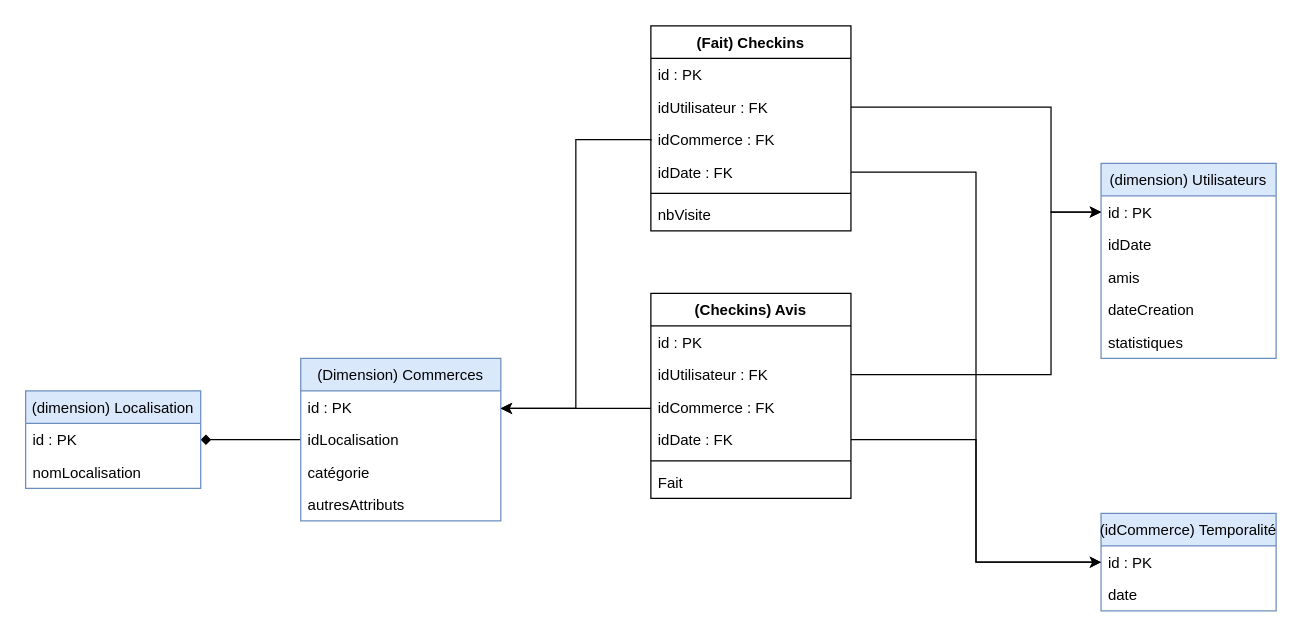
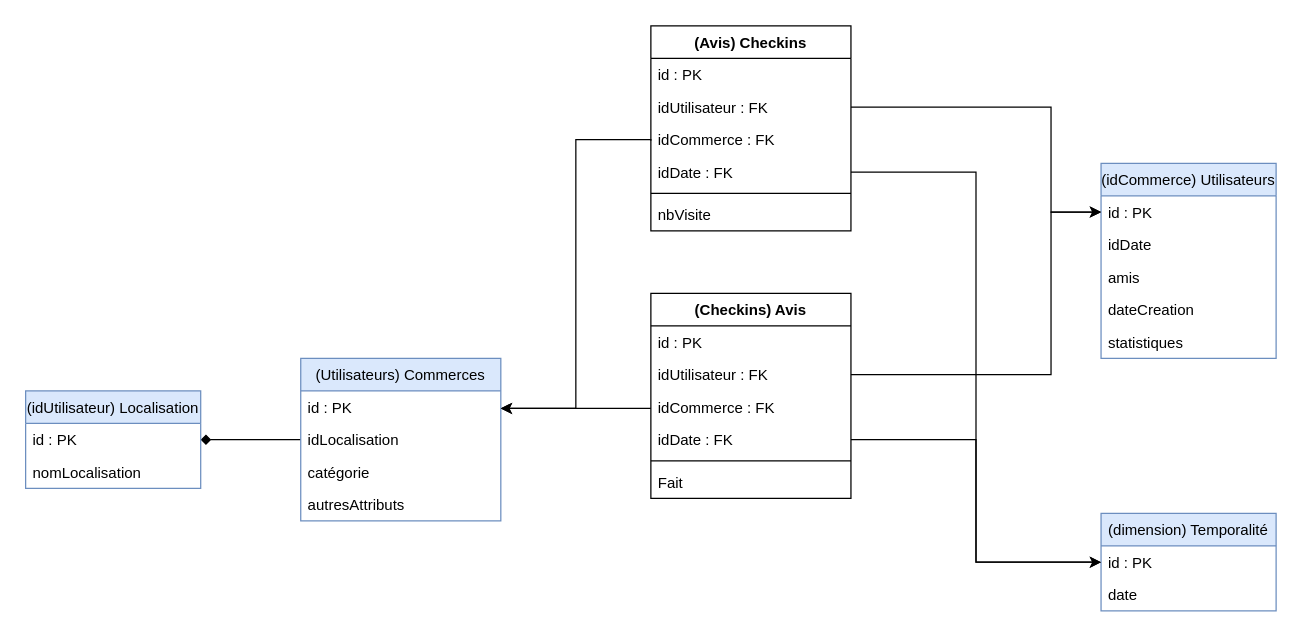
node "(Fait) Checkins": label "(Fait) Checkins" -> "(Avis) Checkins"
node "(dimension) Utilisateurs": label "(dimension) Utilisateurs" -> "(idCommerce) Utilisateurs"
node "(Dimension) Commerces": label "(Dimension) Commerces" -> "(Utilisateurs) Commerces"
node "(dimension) Localisation": label "(dimension) Localisation" -> "(idUtilisateur) Localisation"
node "(idCommerce) Temporalité": label "(idCommerce) Temporalité" -> "(dimension) Temporalité"
